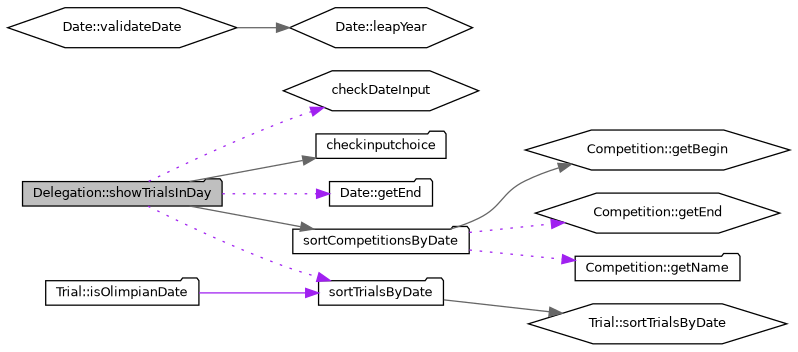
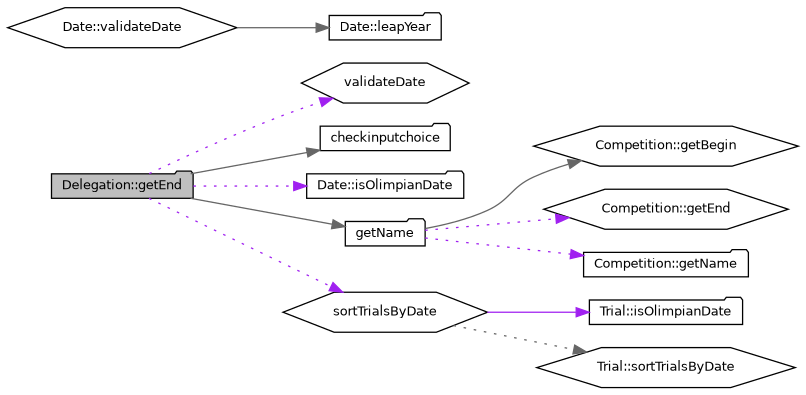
node "Date::leapYear": shape hexagon -> folder
node "checkDateInput": label "checkDateInput" -> "validateDate"
node "Delegation::showTrialsInDay": label "Delegation::showTrialsInDay" -> "Delegation::getEnd"
node "Date::getEnd": label "Date::getEnd" -> "Date::isOlimpianDate"
node "sortCompetitionsByDate": label "sortCompetitionsByDate" -> "getName"
edge "Trial::isOlimpianDate" -> "sortTrialsByDate": reversed
node "sortTrialsByDate": shape folder -> hexagon
edge "sortTrialsByDate" -> "Trial::sortTrialsByDate": style solid -> dotted
